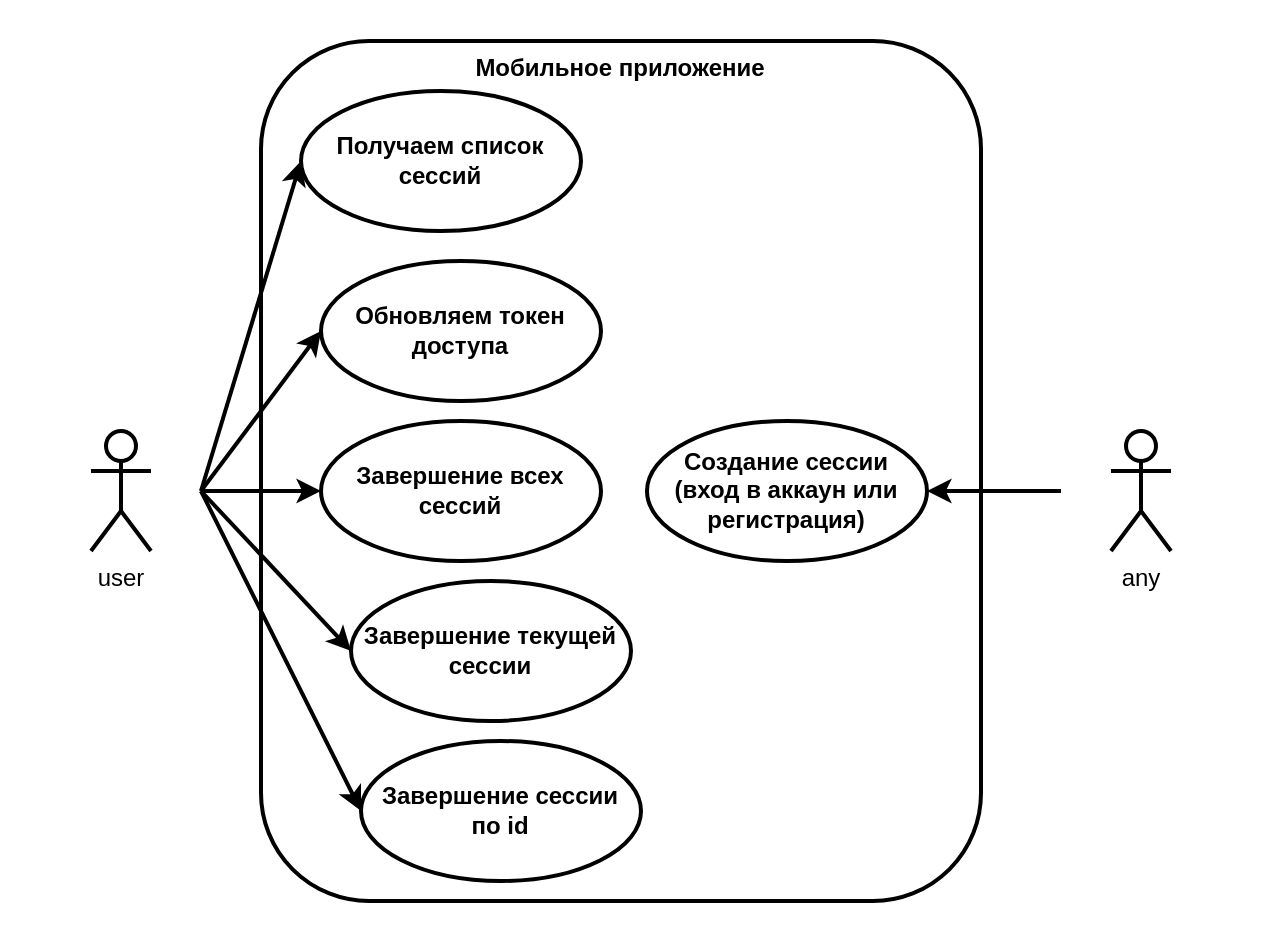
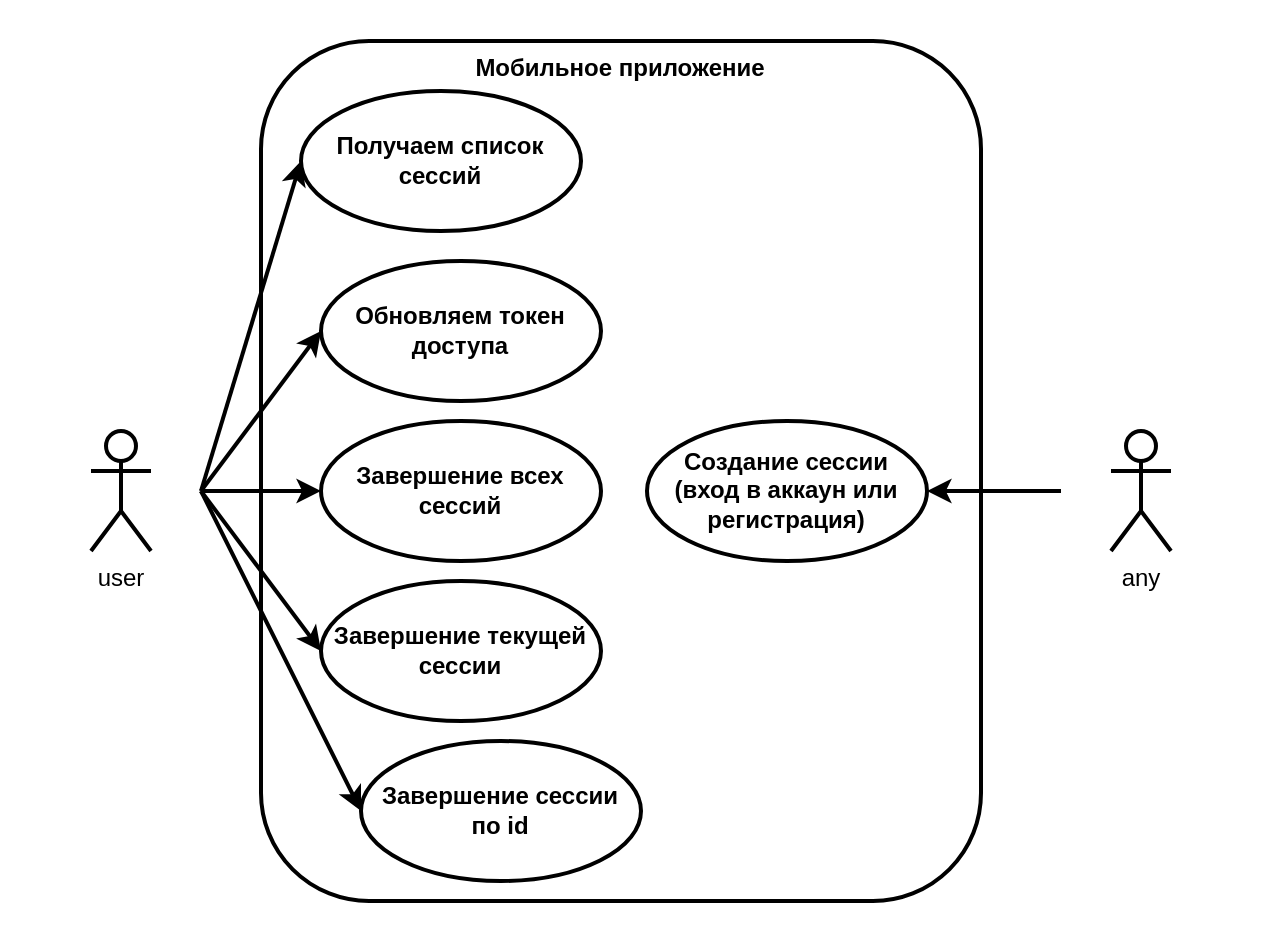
node "Завершение текущей сессии": moved (491, 651) -> (461, 651)
